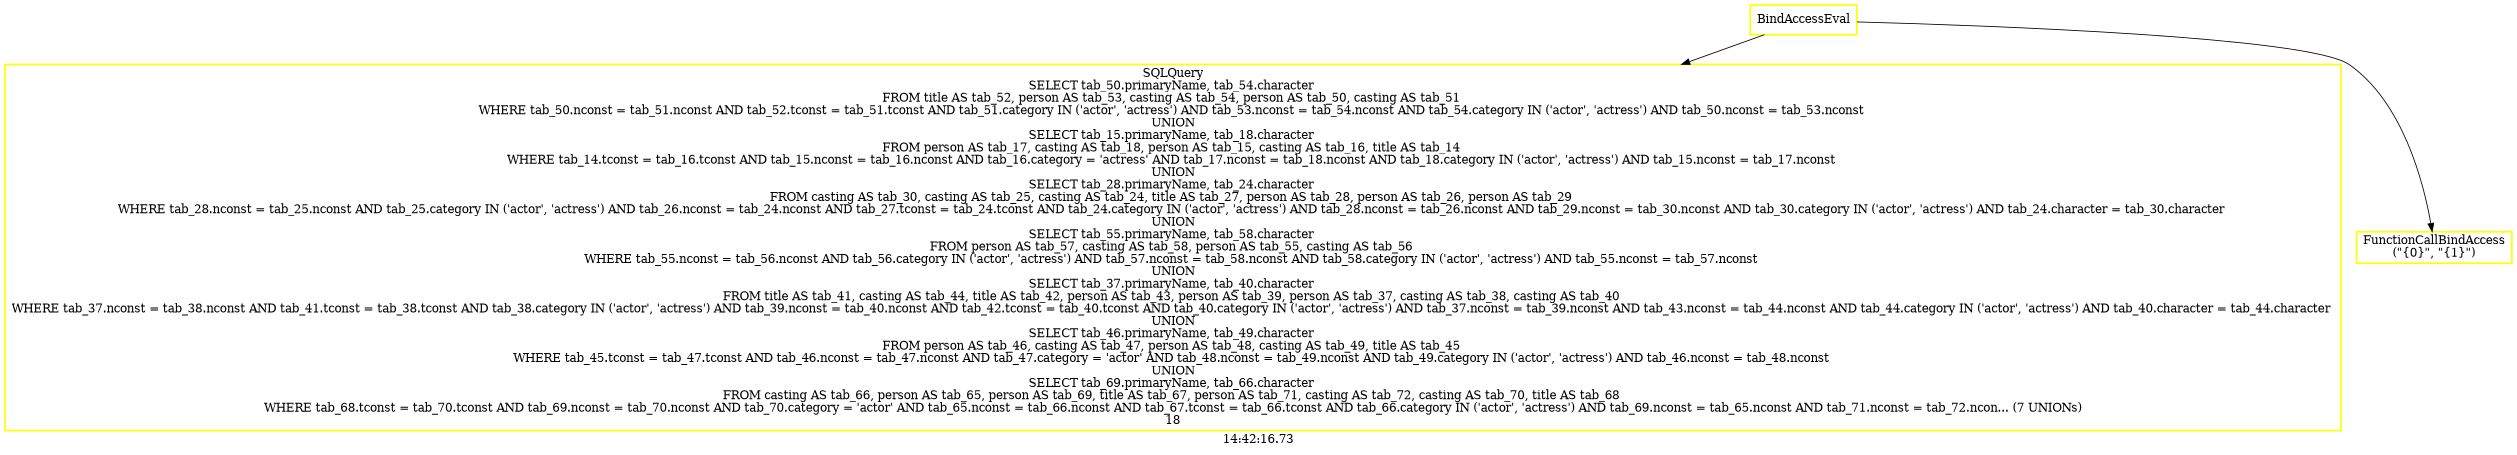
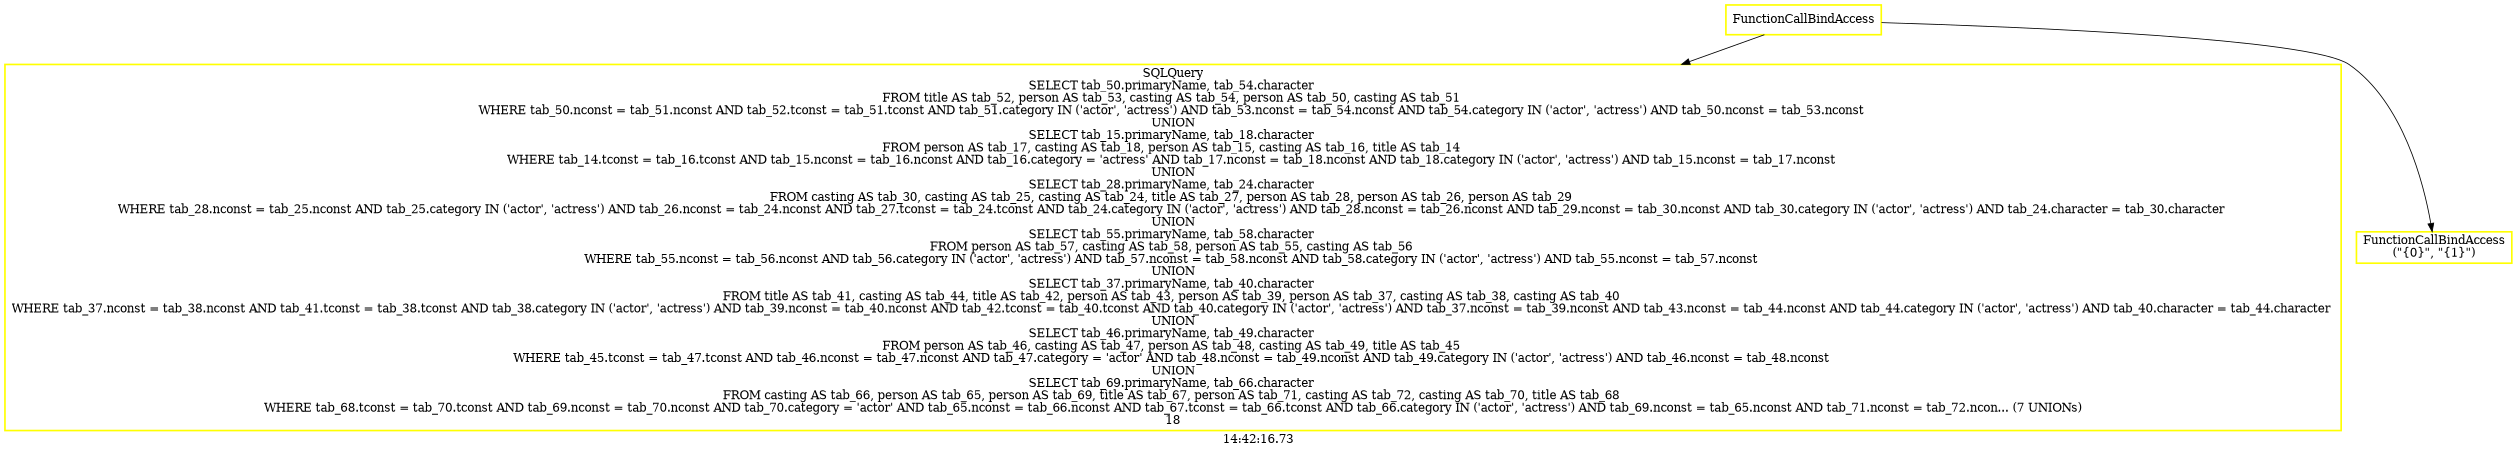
node "BindAccessEval": label "BindAccessEval" -> "FunctionCallBindAccess"
